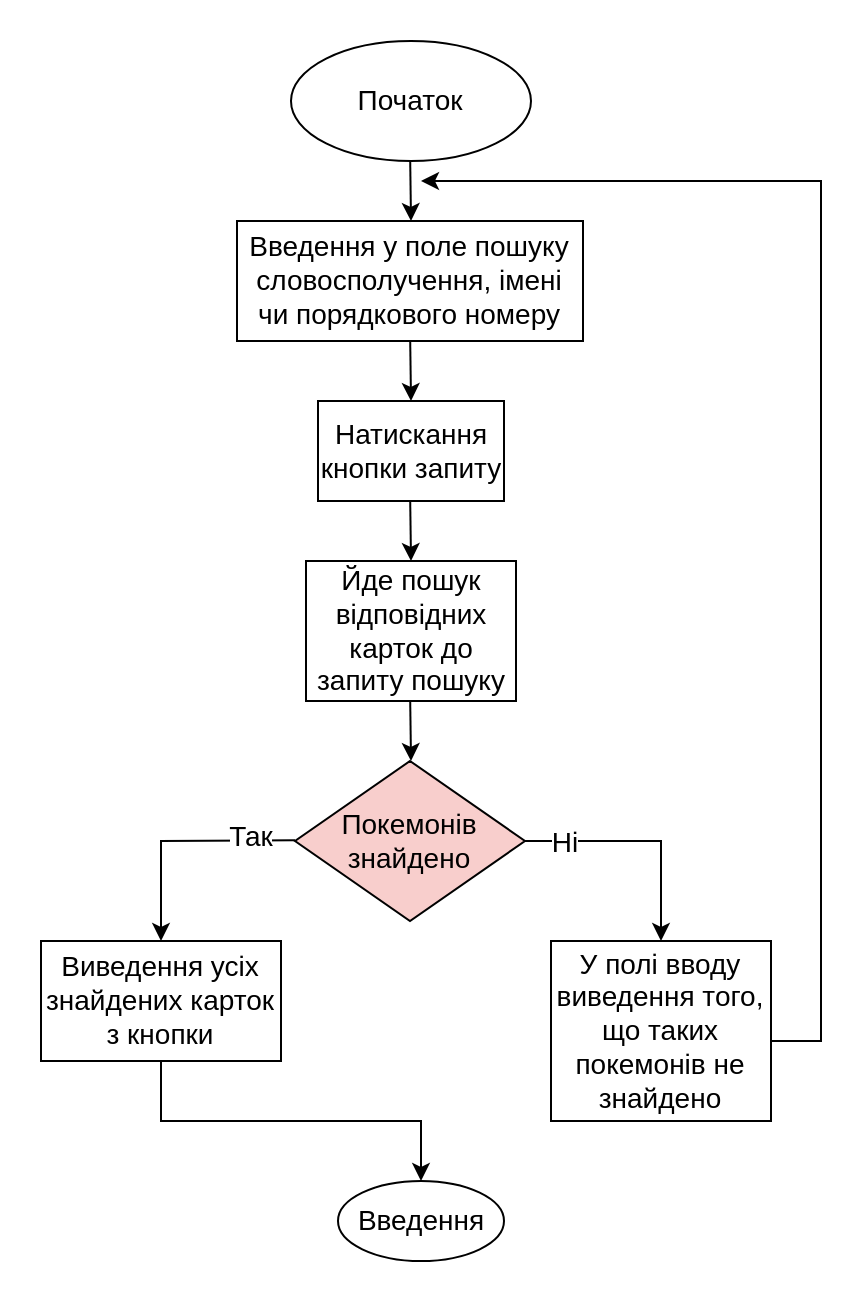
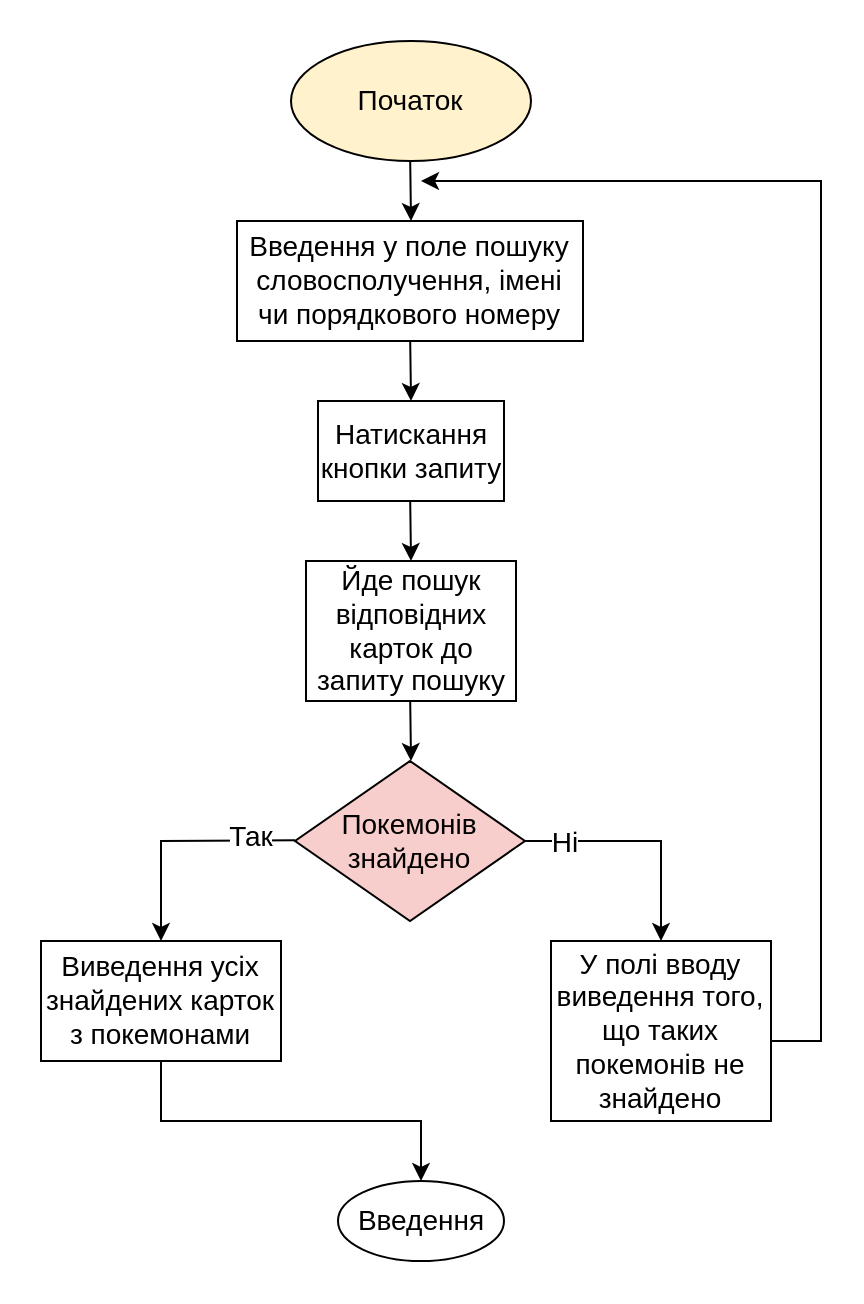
node "Початок": fillcolor #ffffff -> #fff2cc
node "Виведення усіх знайдених карток з кнопки": label "Виведення усіх знайдених карток з кнопки" -> "Виведення усіх знайдених карток з покемонами"
